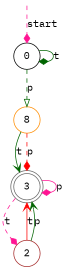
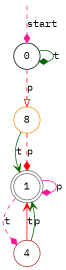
edge "0" -> "8": color darkgreen -> red
node "3": label "3" -> "1"
node "2": label "2" -> "4"
